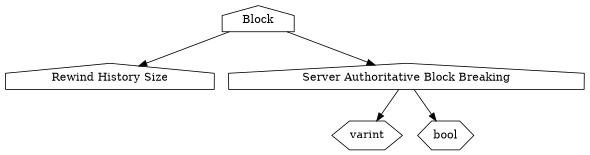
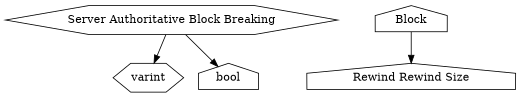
edge "Block" -> "Server Authoritative Block Breaking": removed
node "Rewind History Size": label "Rewind History Size" -> "Rewind Rewind Size"
node "Server Authoritative Block Breaking": shape house -> hexagon
node "bool": shape hexagon -> house
